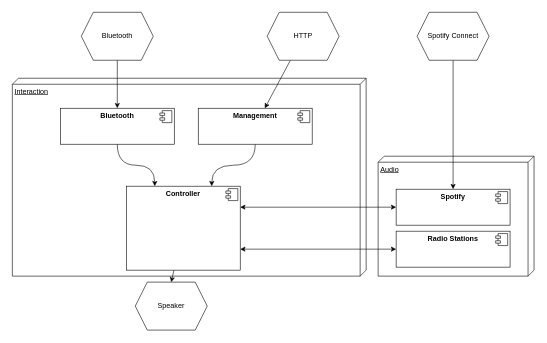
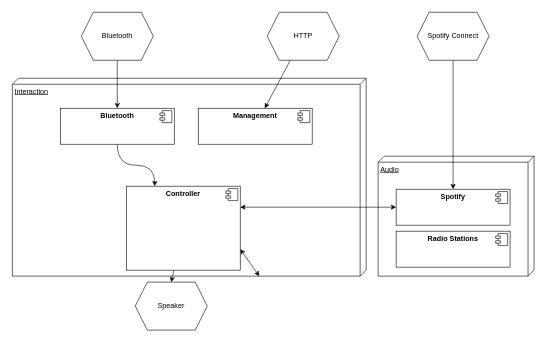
edge "Management" -> "Controller": removed
edge "Controller" -- "Radio Stations": now "Controller" -- "Interaction"
